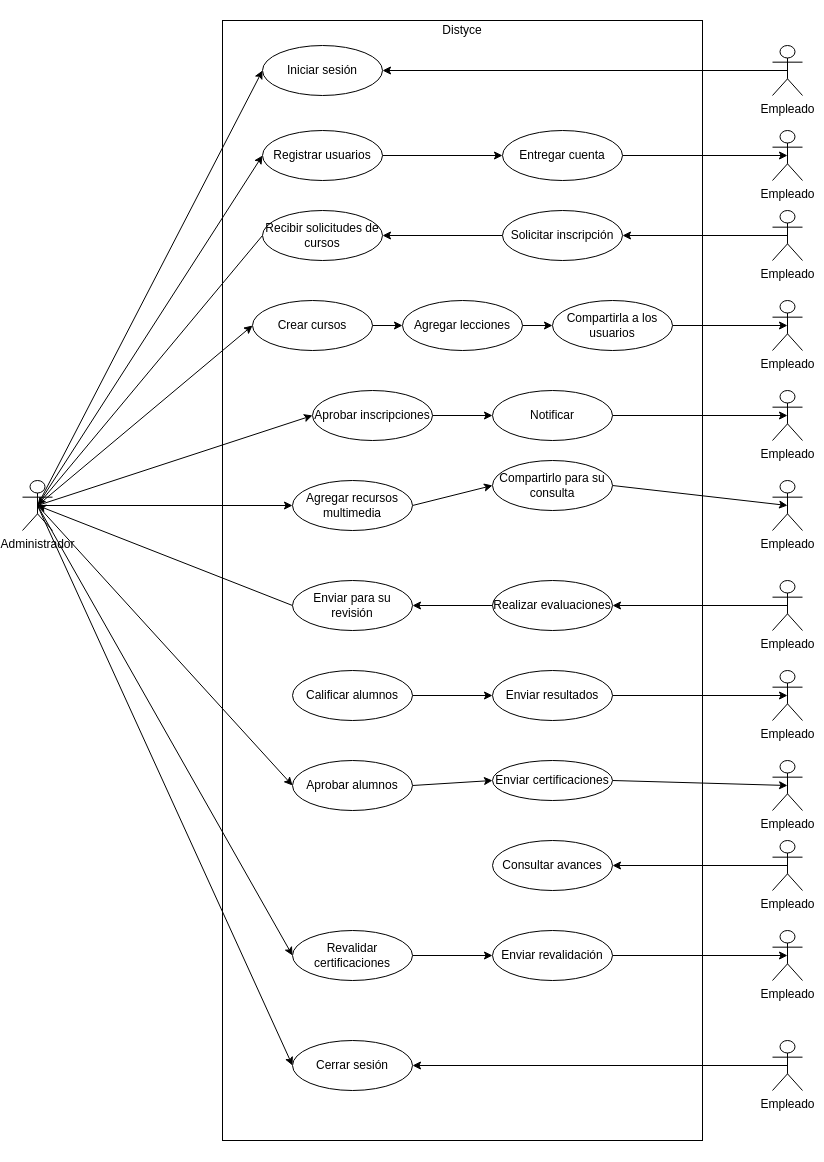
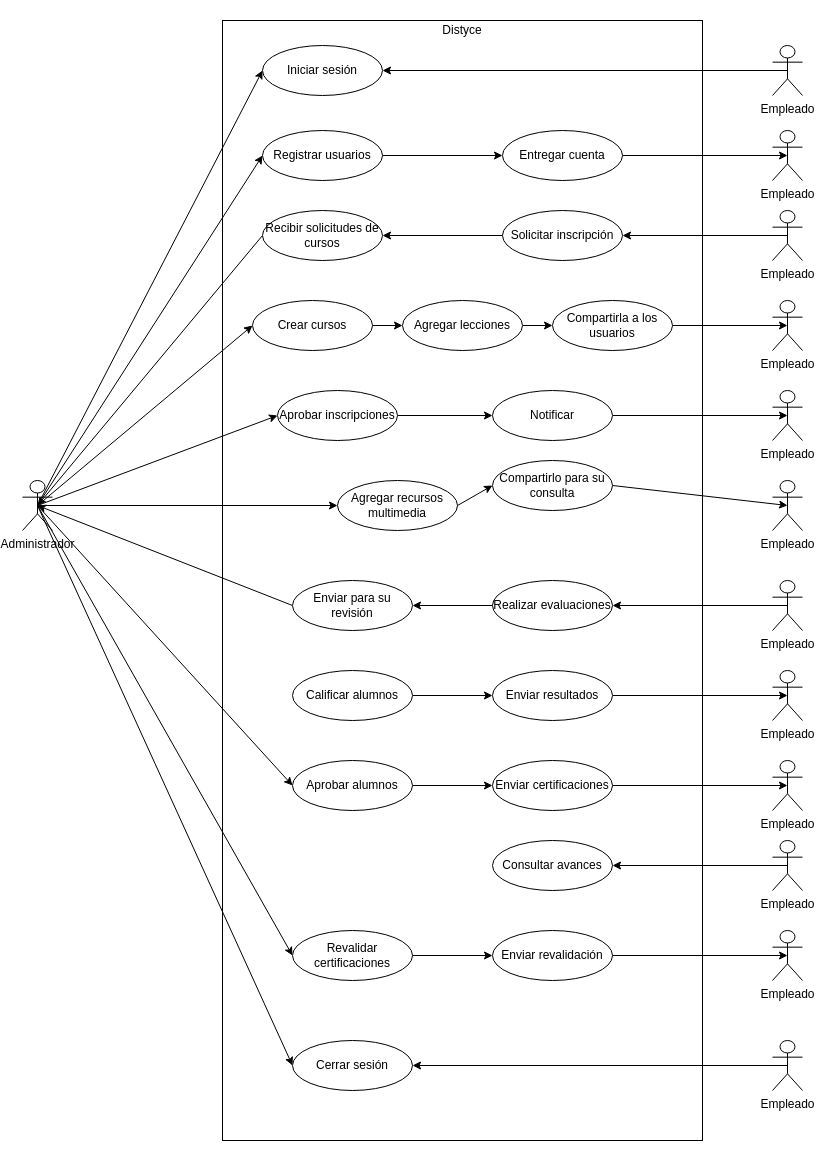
node "Aprobar inscripciones": moved (373, 416) -> (338, 416)
node "Agregar recursos multimedia": moved (353, 506) -> (398, 506)
node "Enviar certificaciones": size 120x40 -> 120x50
